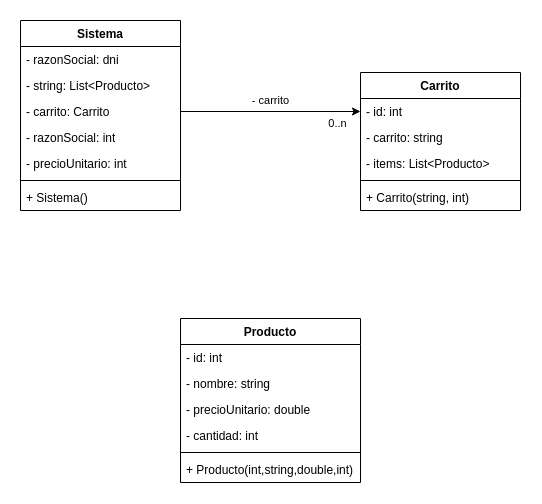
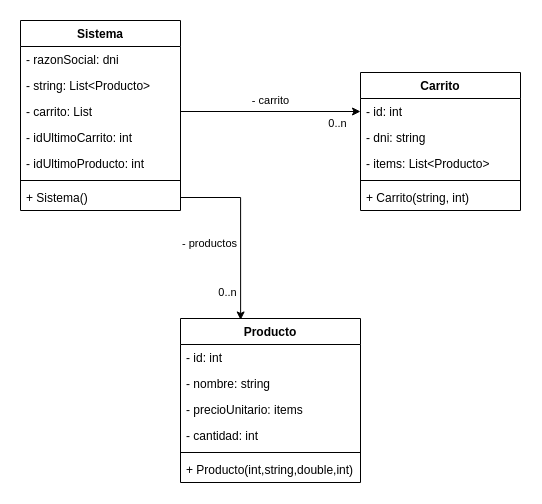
node "- carrito: Carrito": label "- carrito: Carrito" -> "- carrito: List"
node "- razonSocial: int": label "- razonSocial: int" -> "- idUltimoCarrito: int"
node "- carrito: string": label "- carrito: string" -> "- dni: string"
node "- precioUnitario: int": label "- precioUnitario: int" -> "- idUltimoProducto: int"
edge "+ Sistema()" -> "Producto": added, labels "- productos", "0..n"
node "- precioUnitario: double": label "- precioUnitario: double" -> "- precioUnitario: items"
